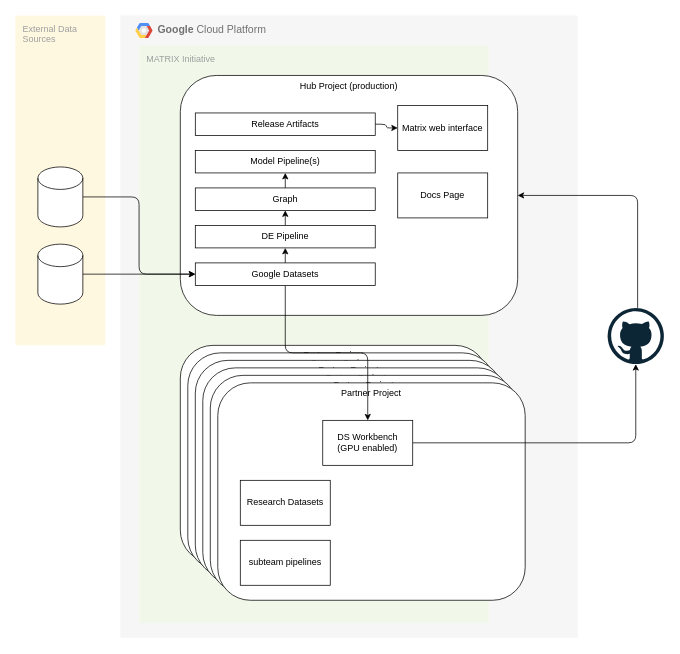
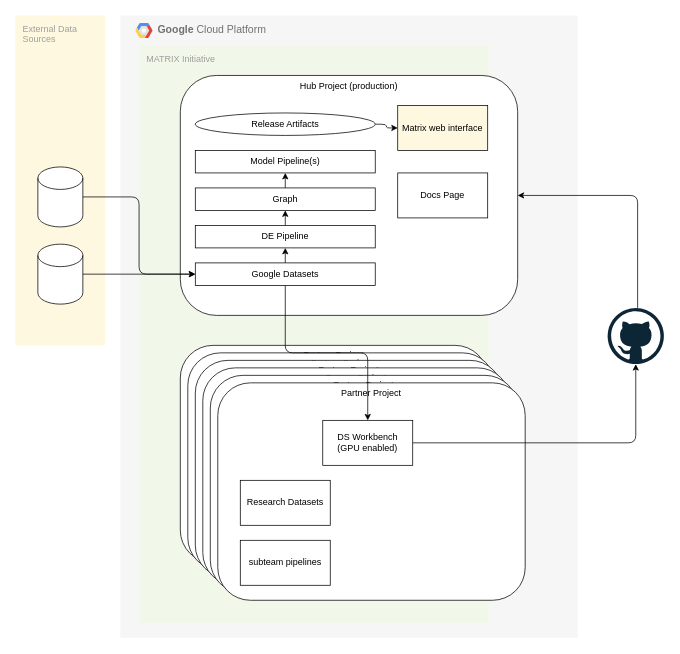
node "Release Artifacts": shape rectangle -> ellipse
node "Matrix web interface": fillcolor #ffffff -> #fff8e1
